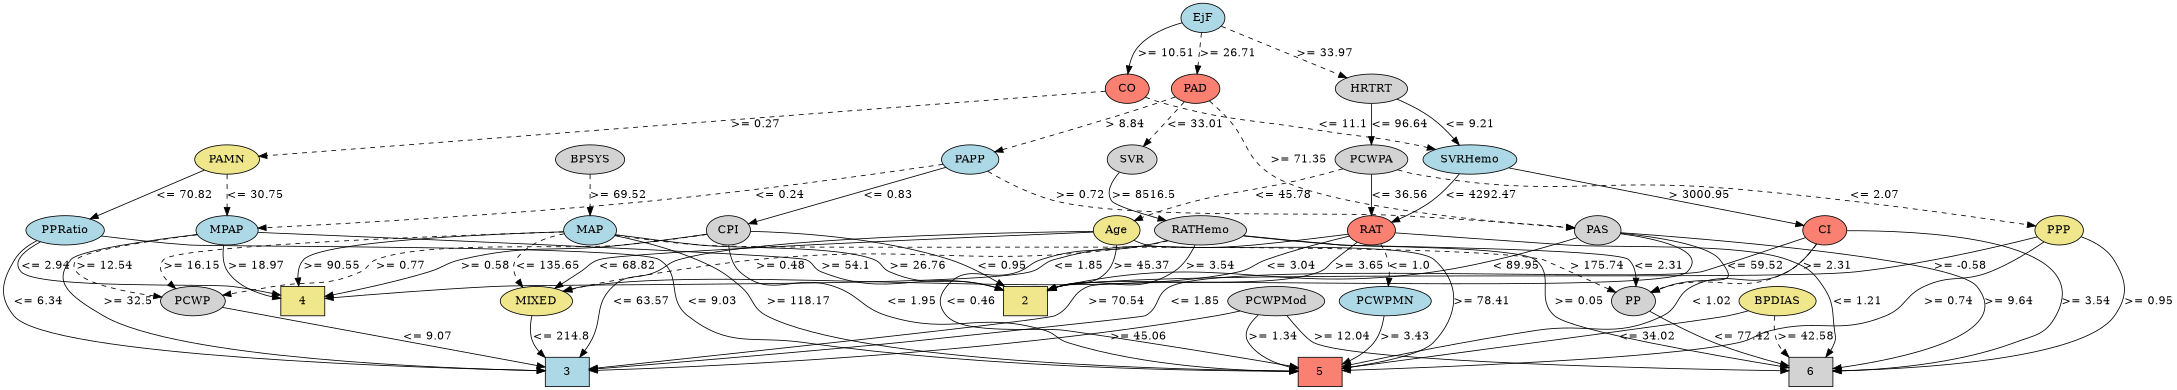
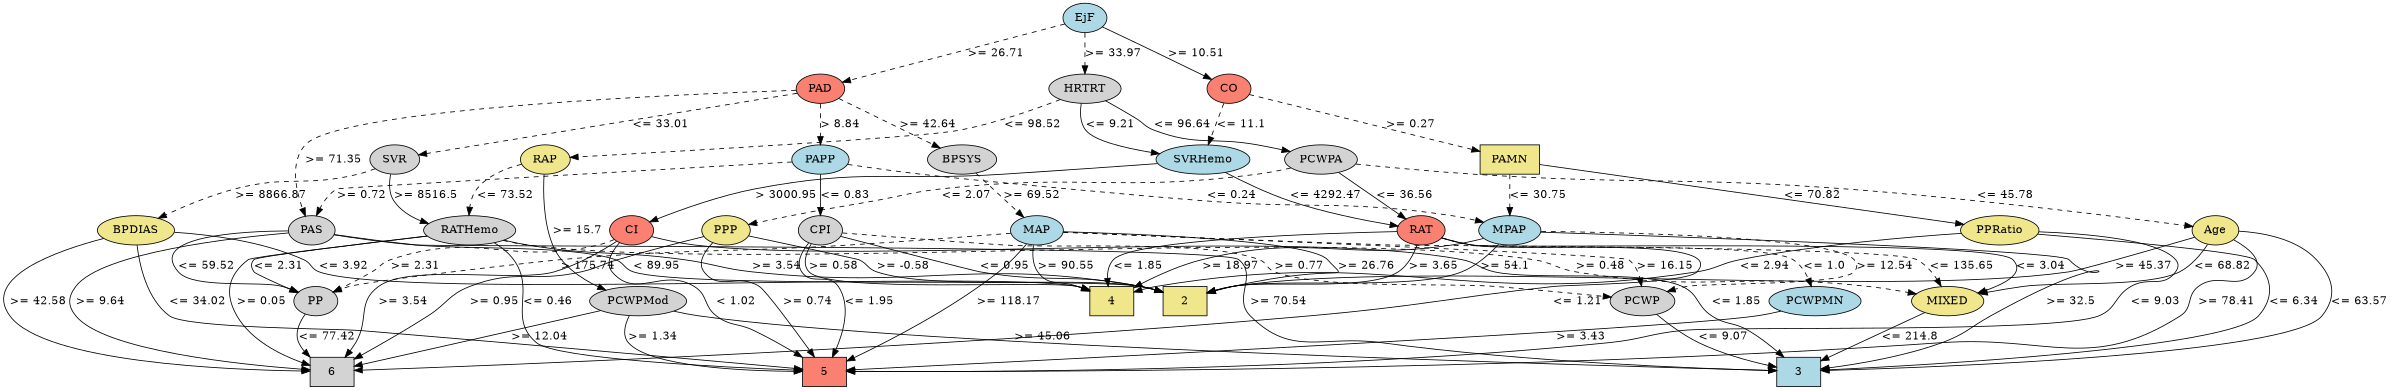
edge "PAD" -> "BPSYS": added, label ">= 42.64"
node "PAMN": shape ellipse -> box
node "RAP": added
edge "SVR" -> "BPDIAS": added, label ">= 8866.87"
node "PPRatio": fillcolor lightblue -> khaki
edge "BPDIAS" -> "4": added, label "<= 3.92"
edge "BPDIAS" -> "6": style dashed -> solid
